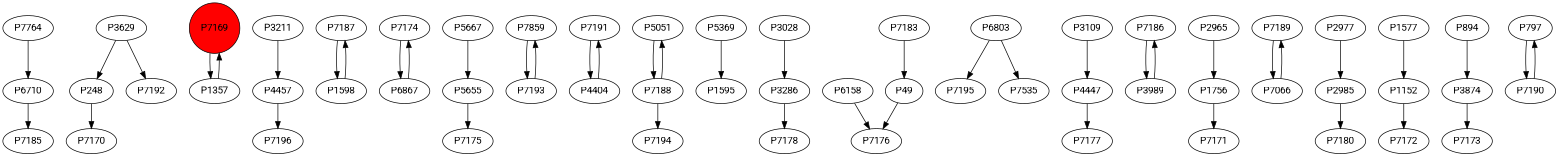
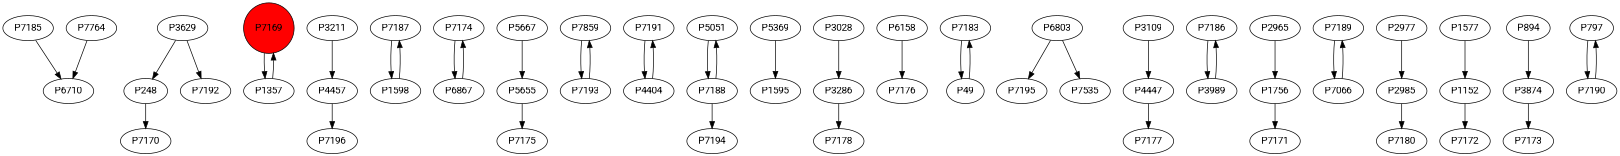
edge "P6710" -> "P7185": reversed
edge "P49" -> "P7176": now "P49" -> "P7183"
